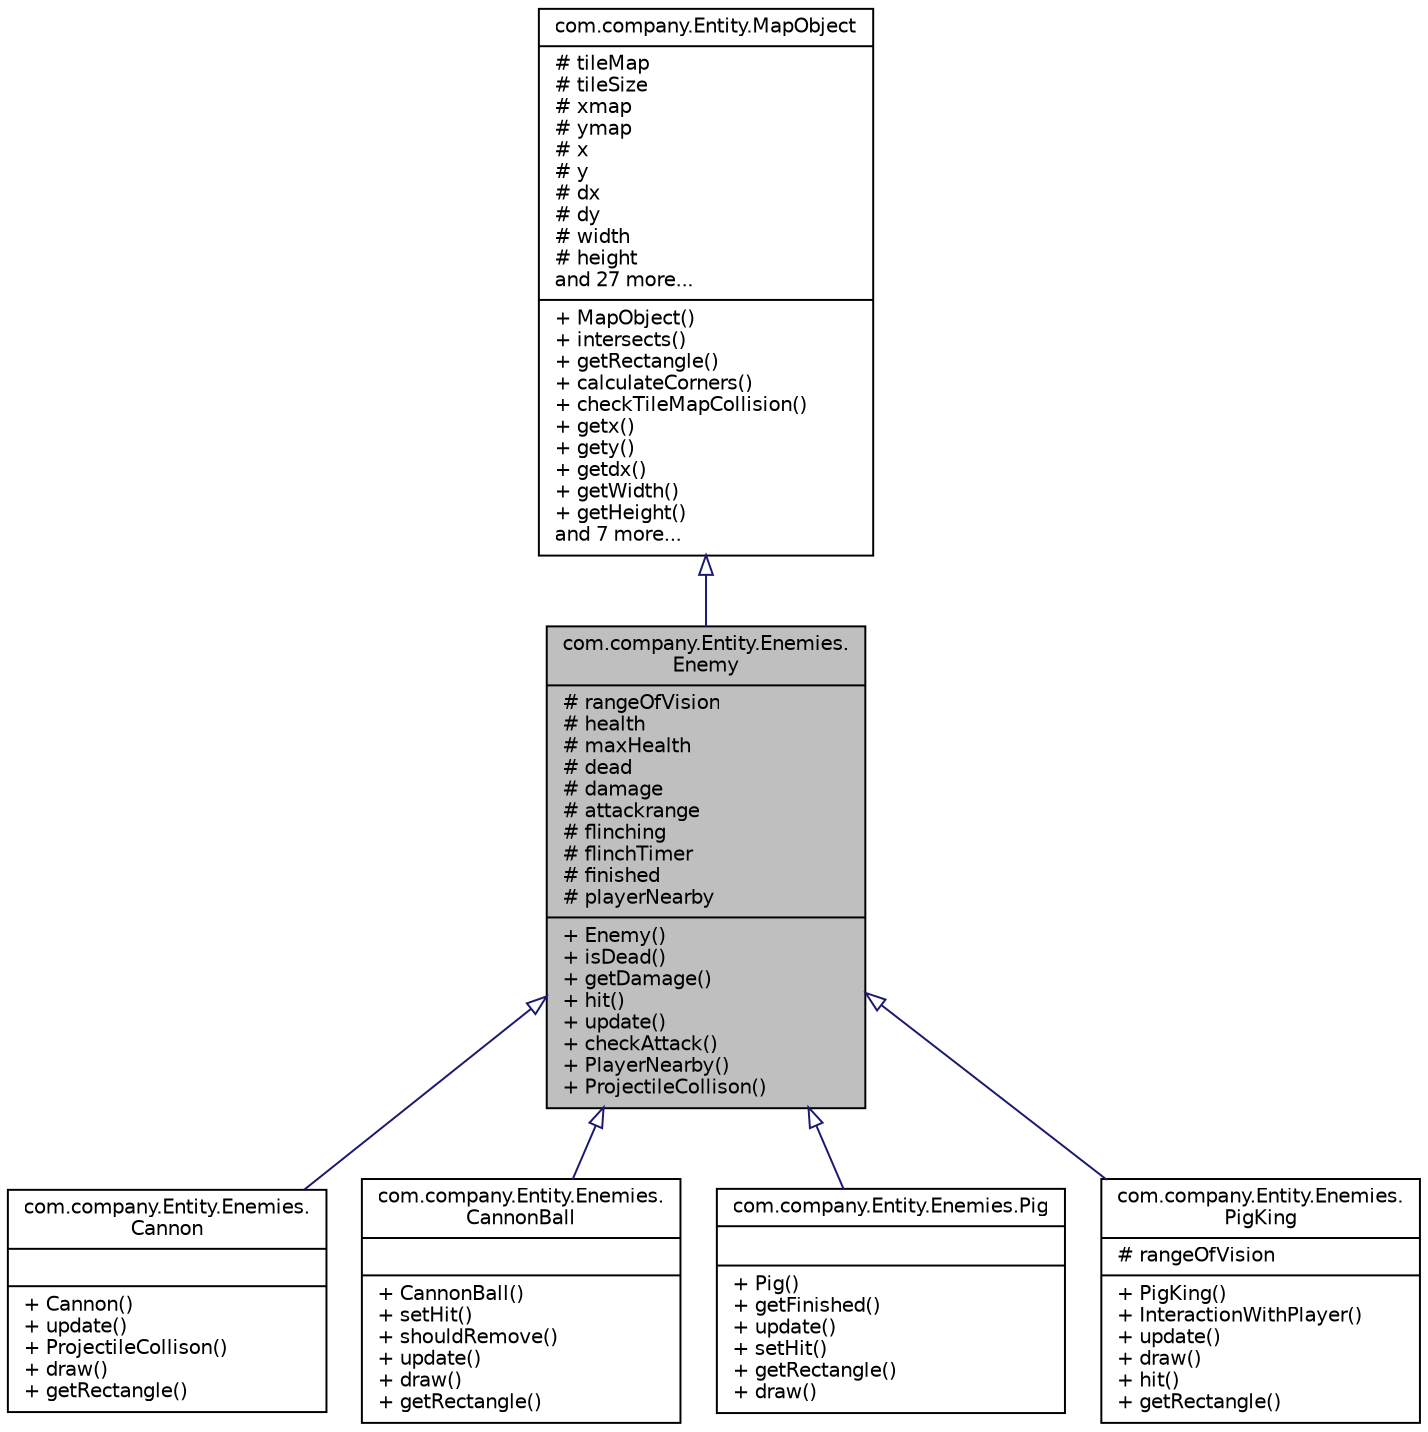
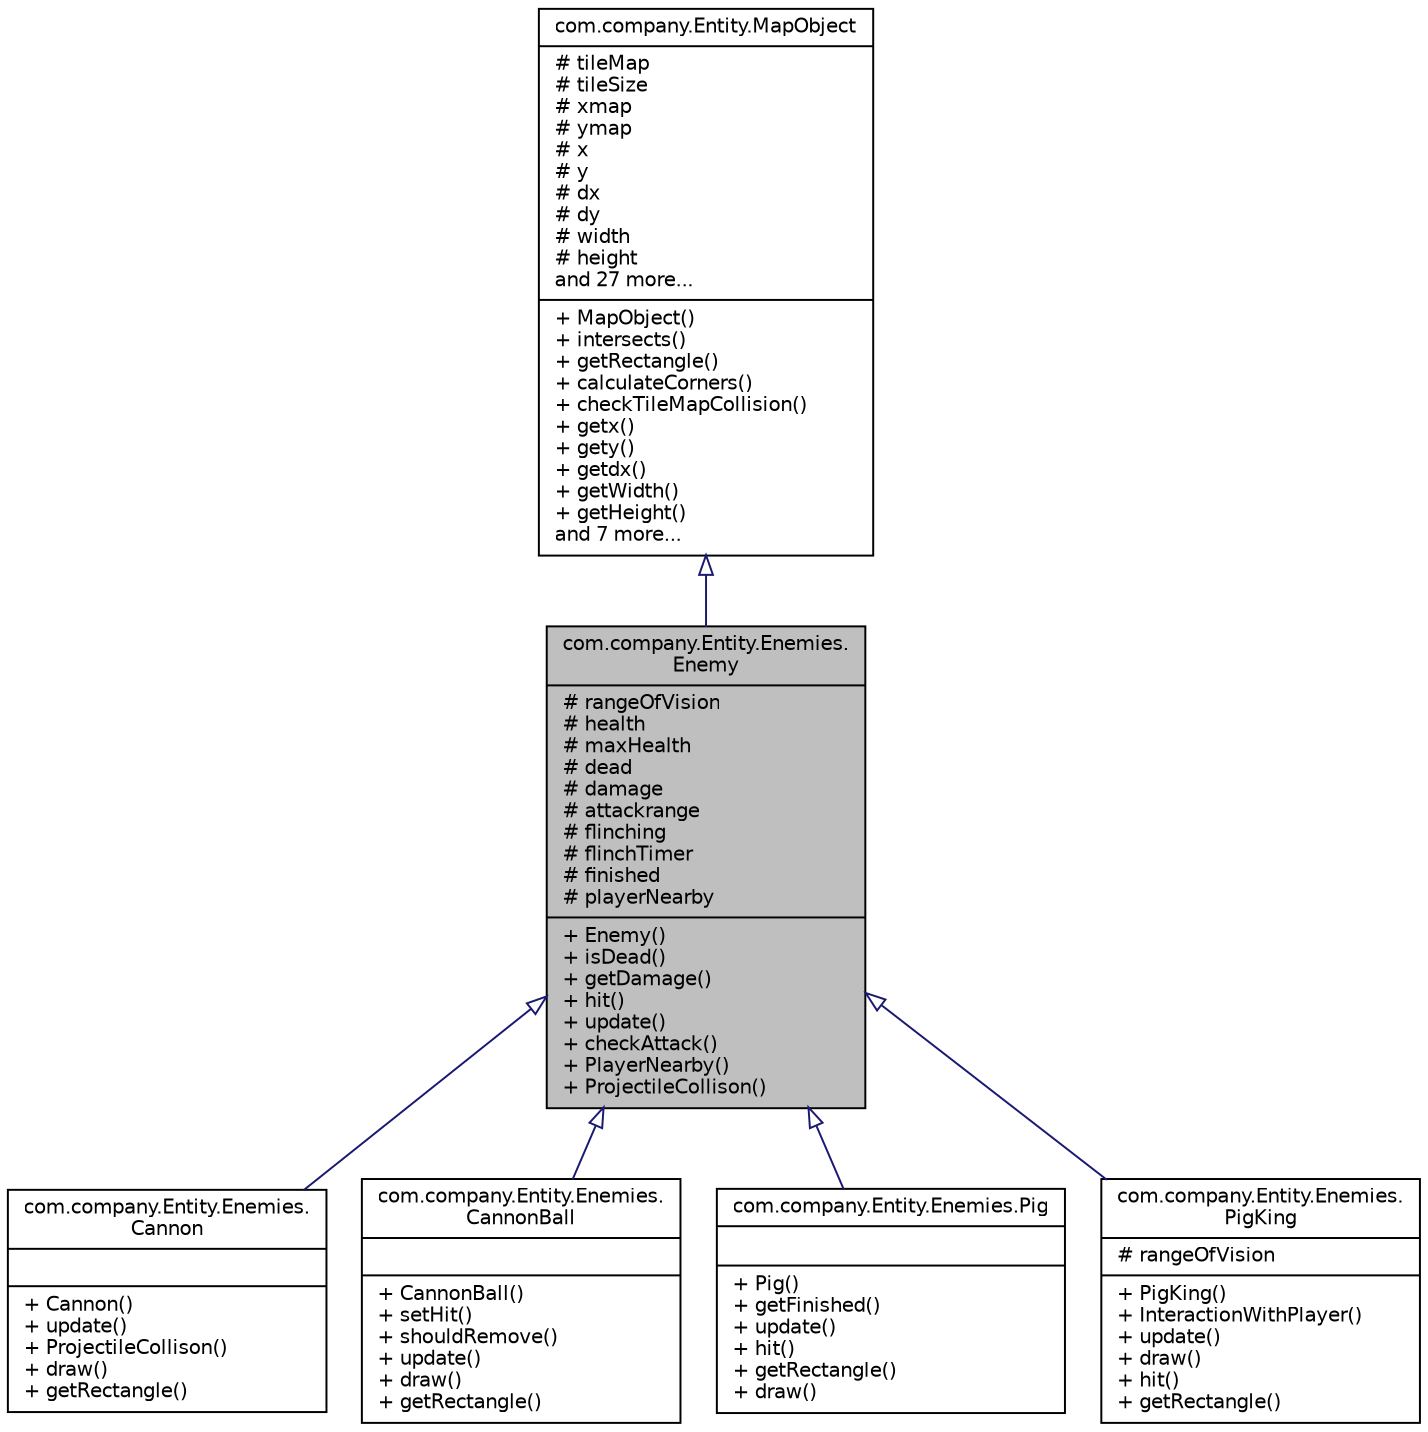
node "com.company.Entity.Enemies.Pig": text "+ setHit()" -> "+ hit()"
